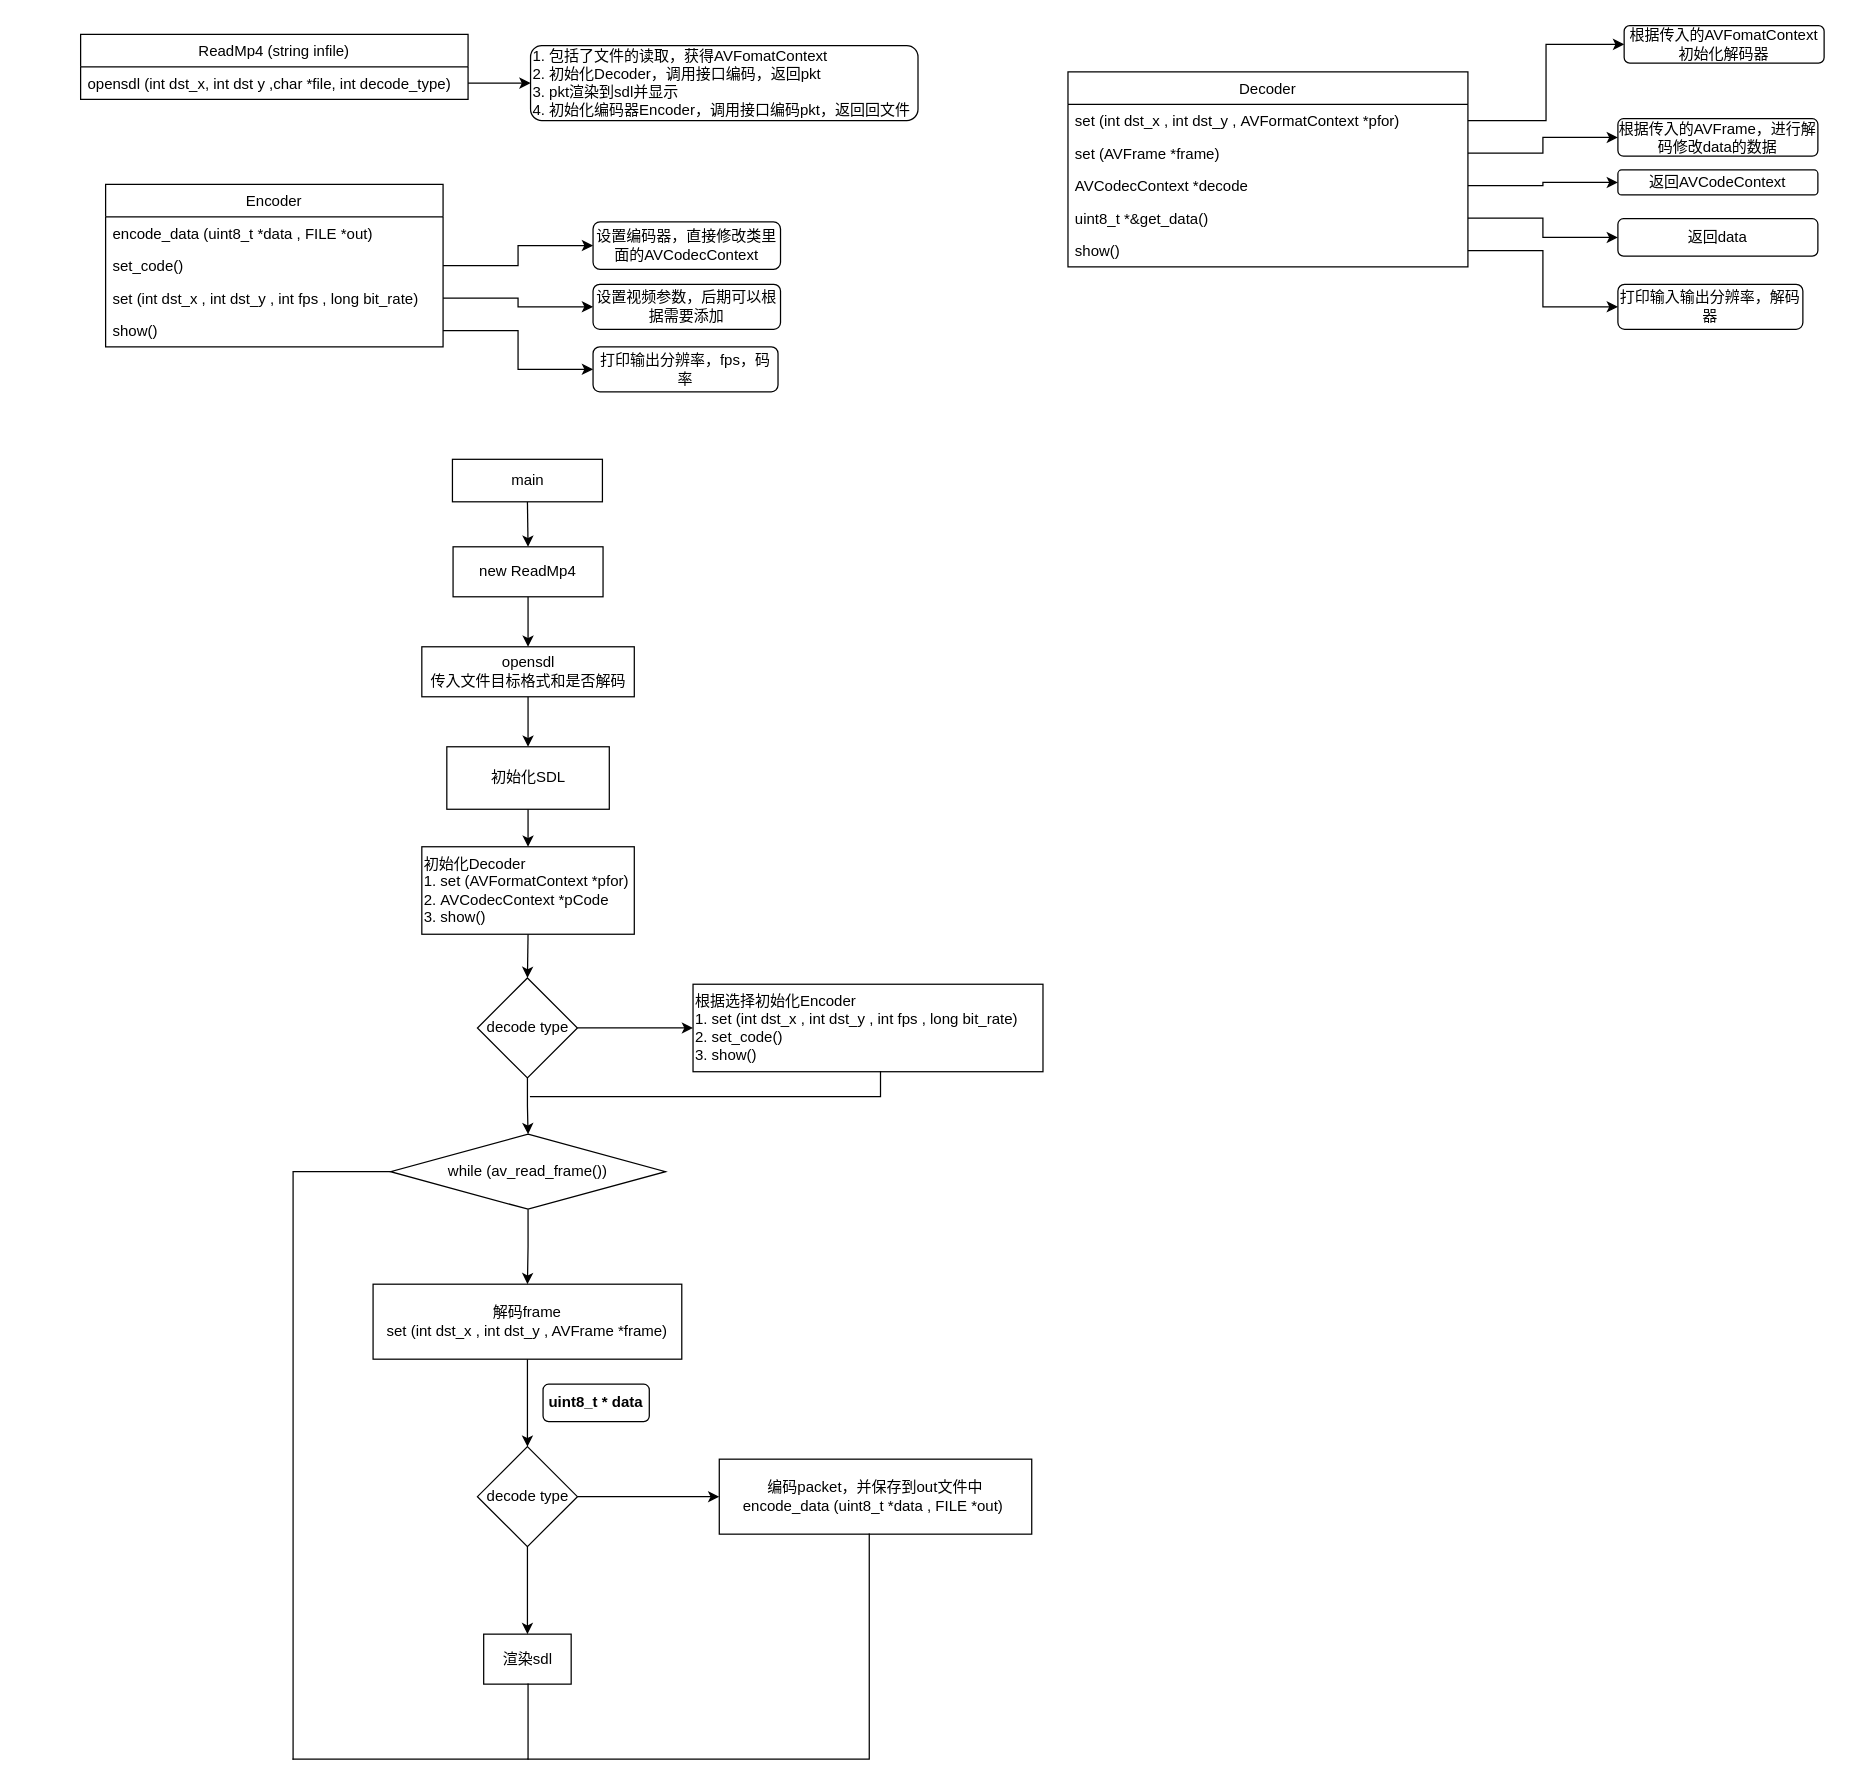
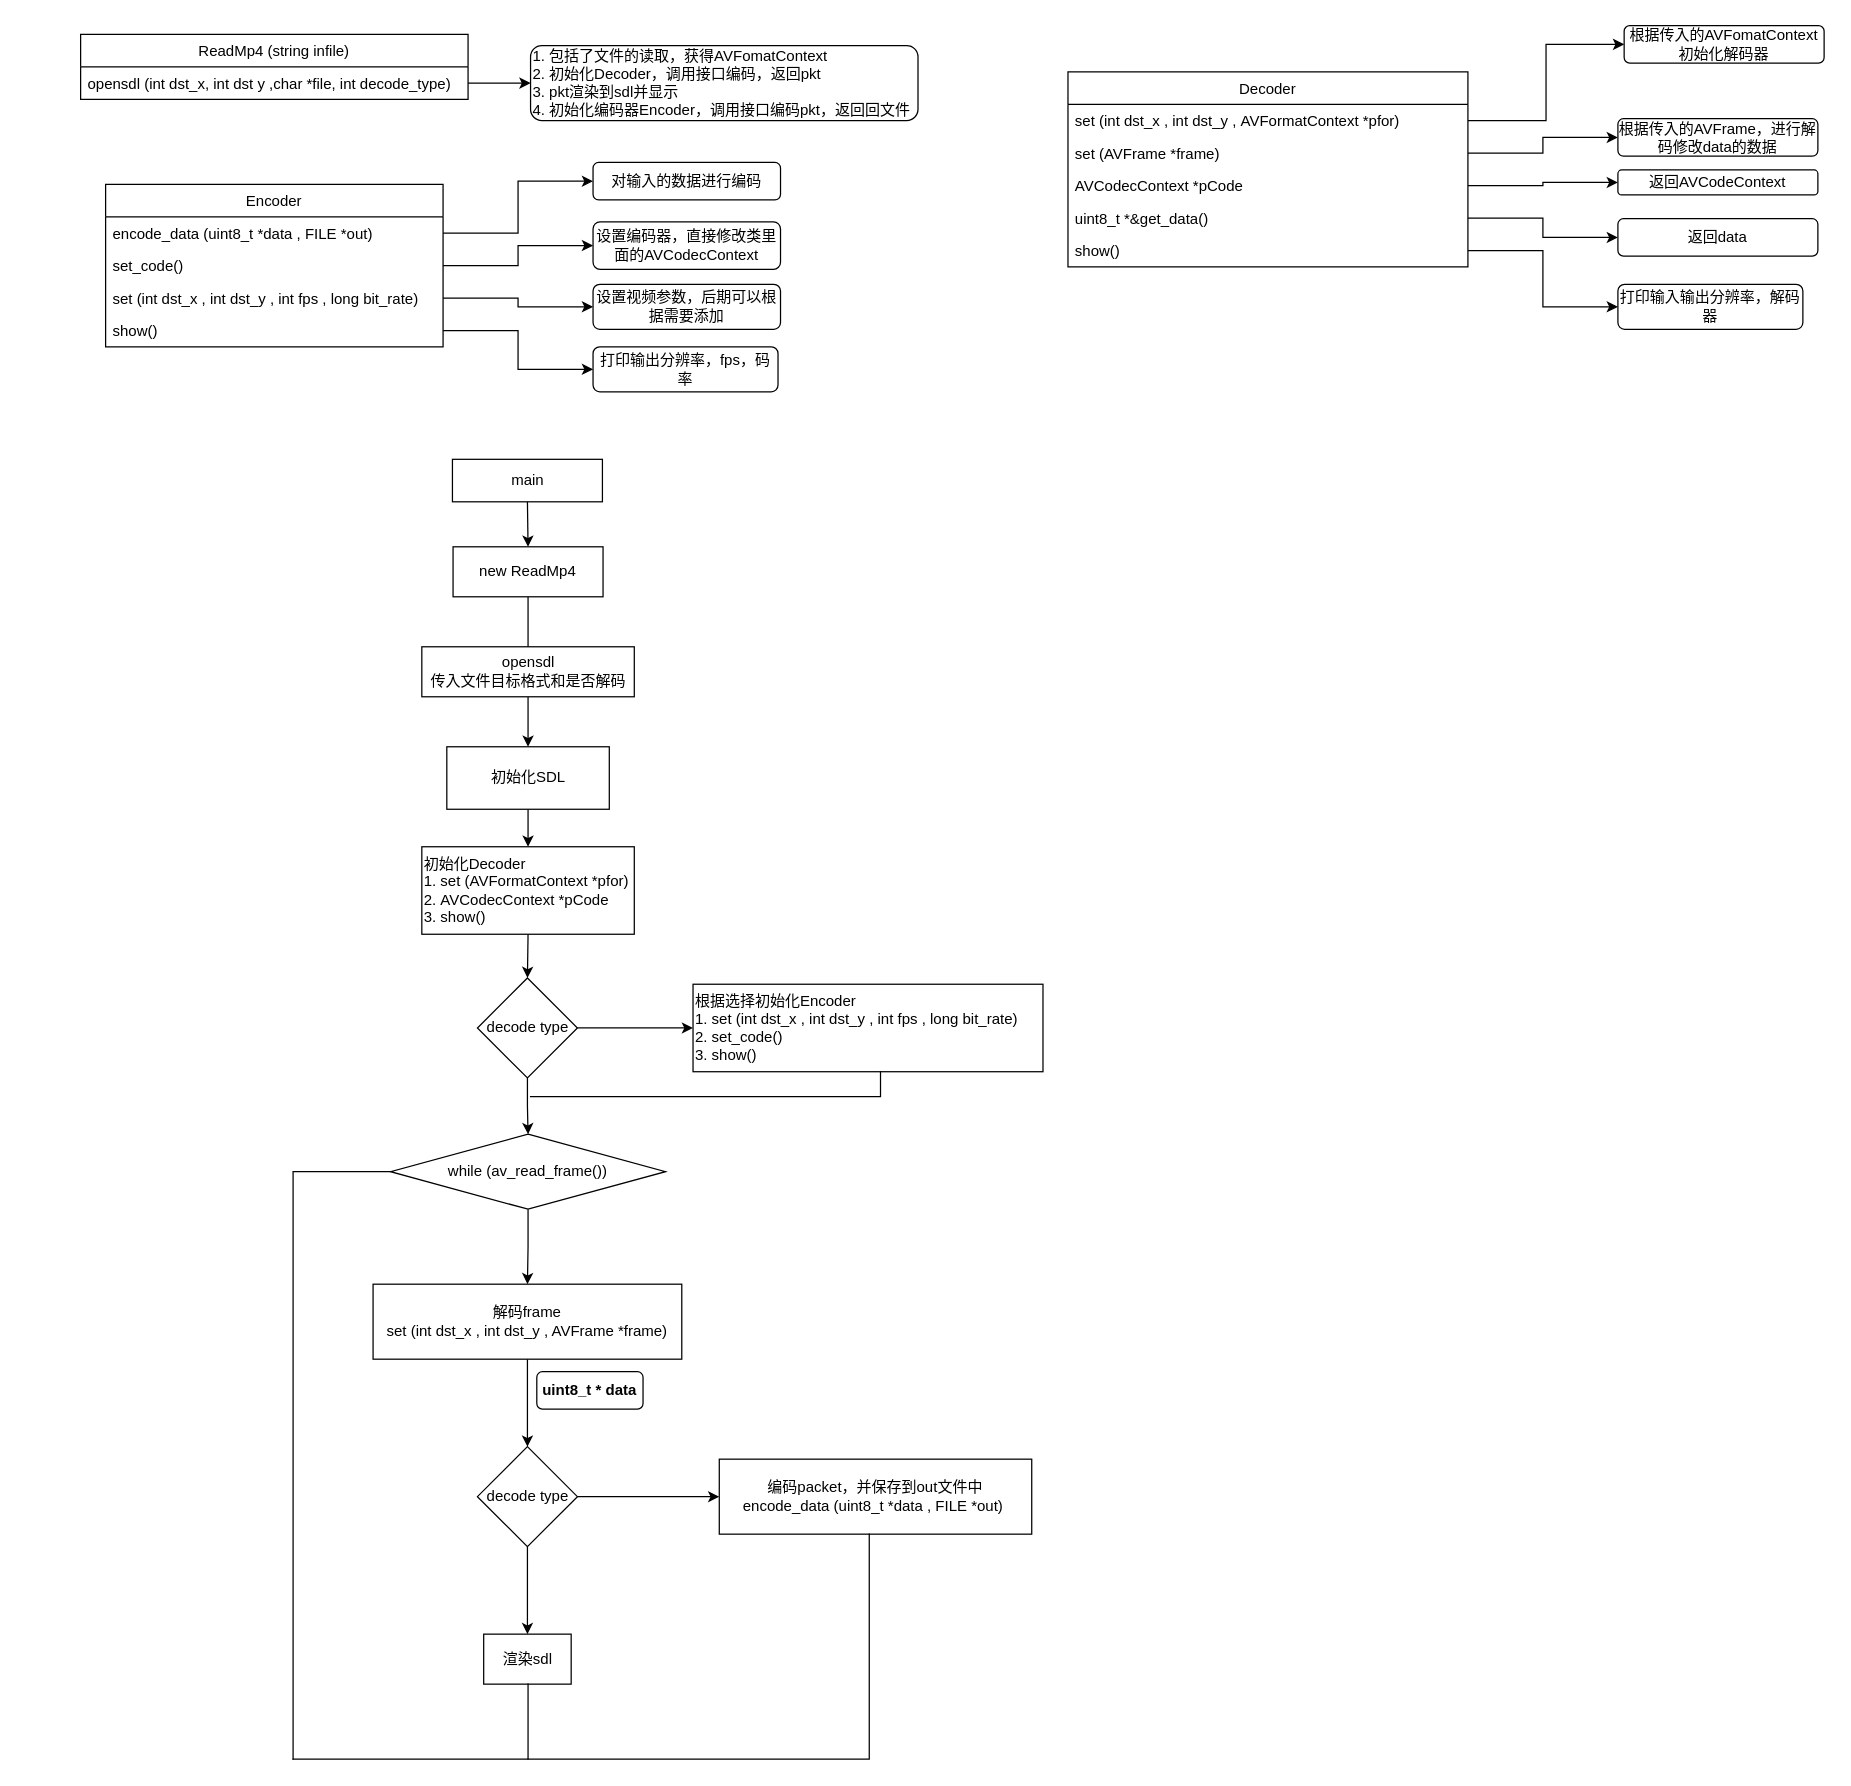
node "对输入的数据进行编码": added
node "AVCodecContext *decode": label "AVCodecContext *decode" -> "AVCodecContext *pCode"
edge "encode_data (uint8_t *data , FILE *out)" -> "对输入的数据进行编码": added
edge "new ReadMp4" -> "opensdl 传入文件目标格式和是否解码": arrowhead classic -> none
node "uint8_t * data": moved (596, 1403) -> (590, 1391)
